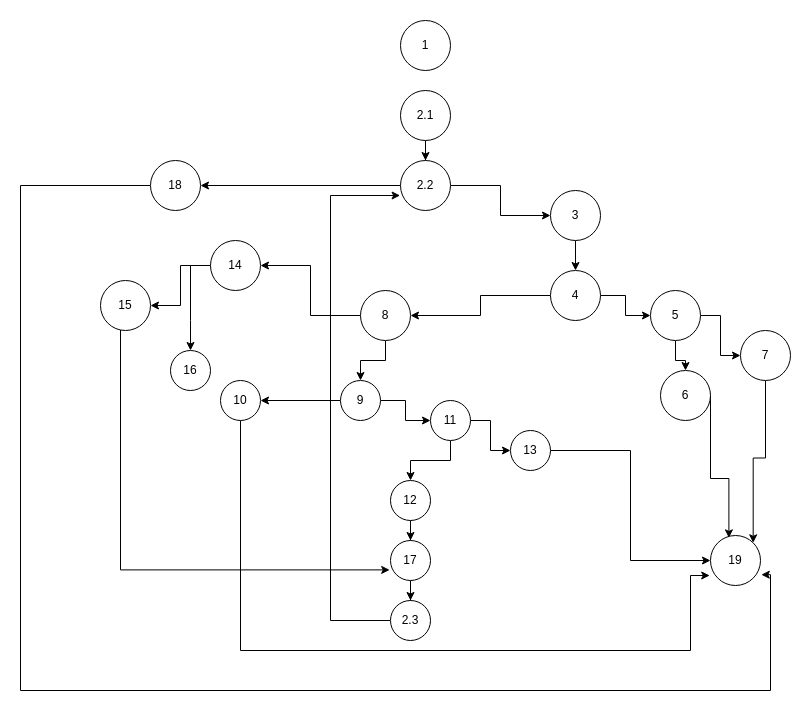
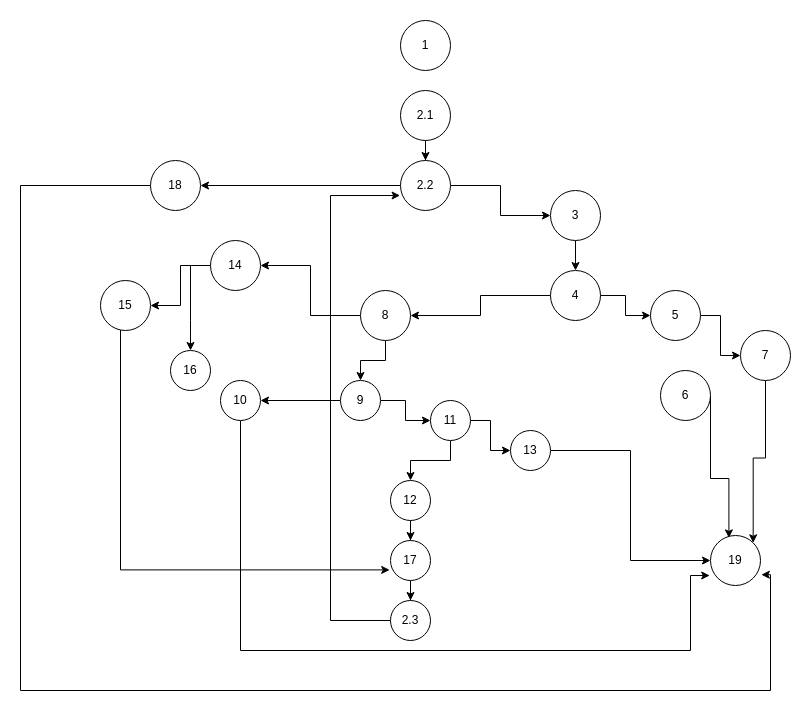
edge "5" -> "6": removed
